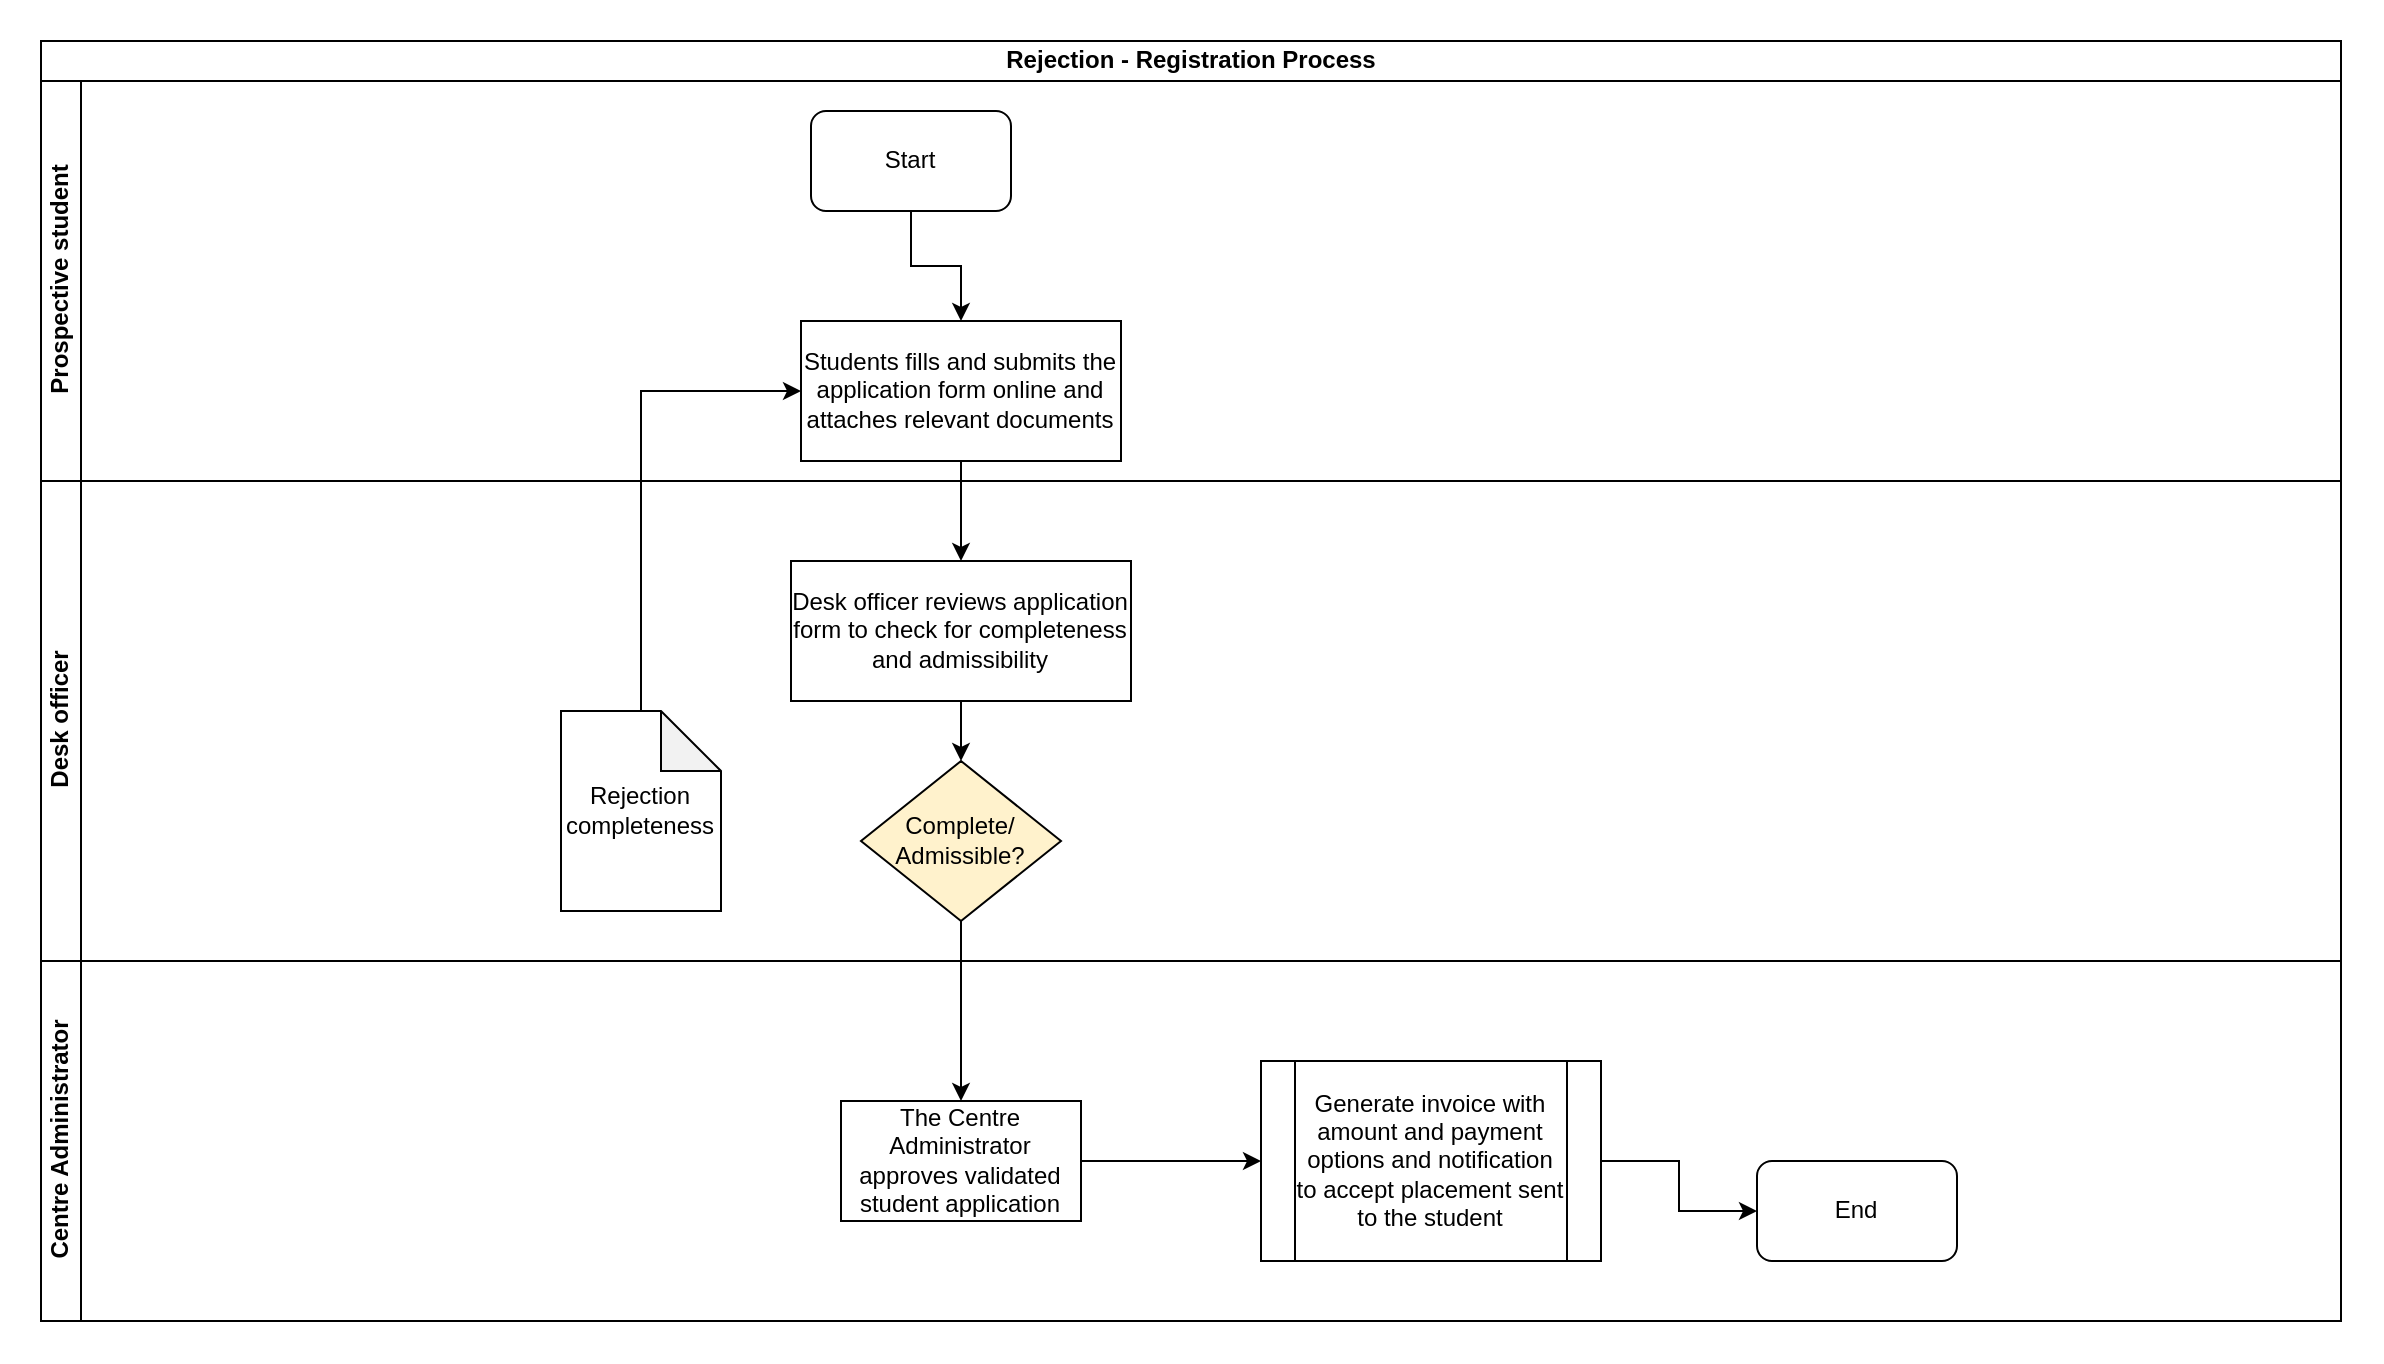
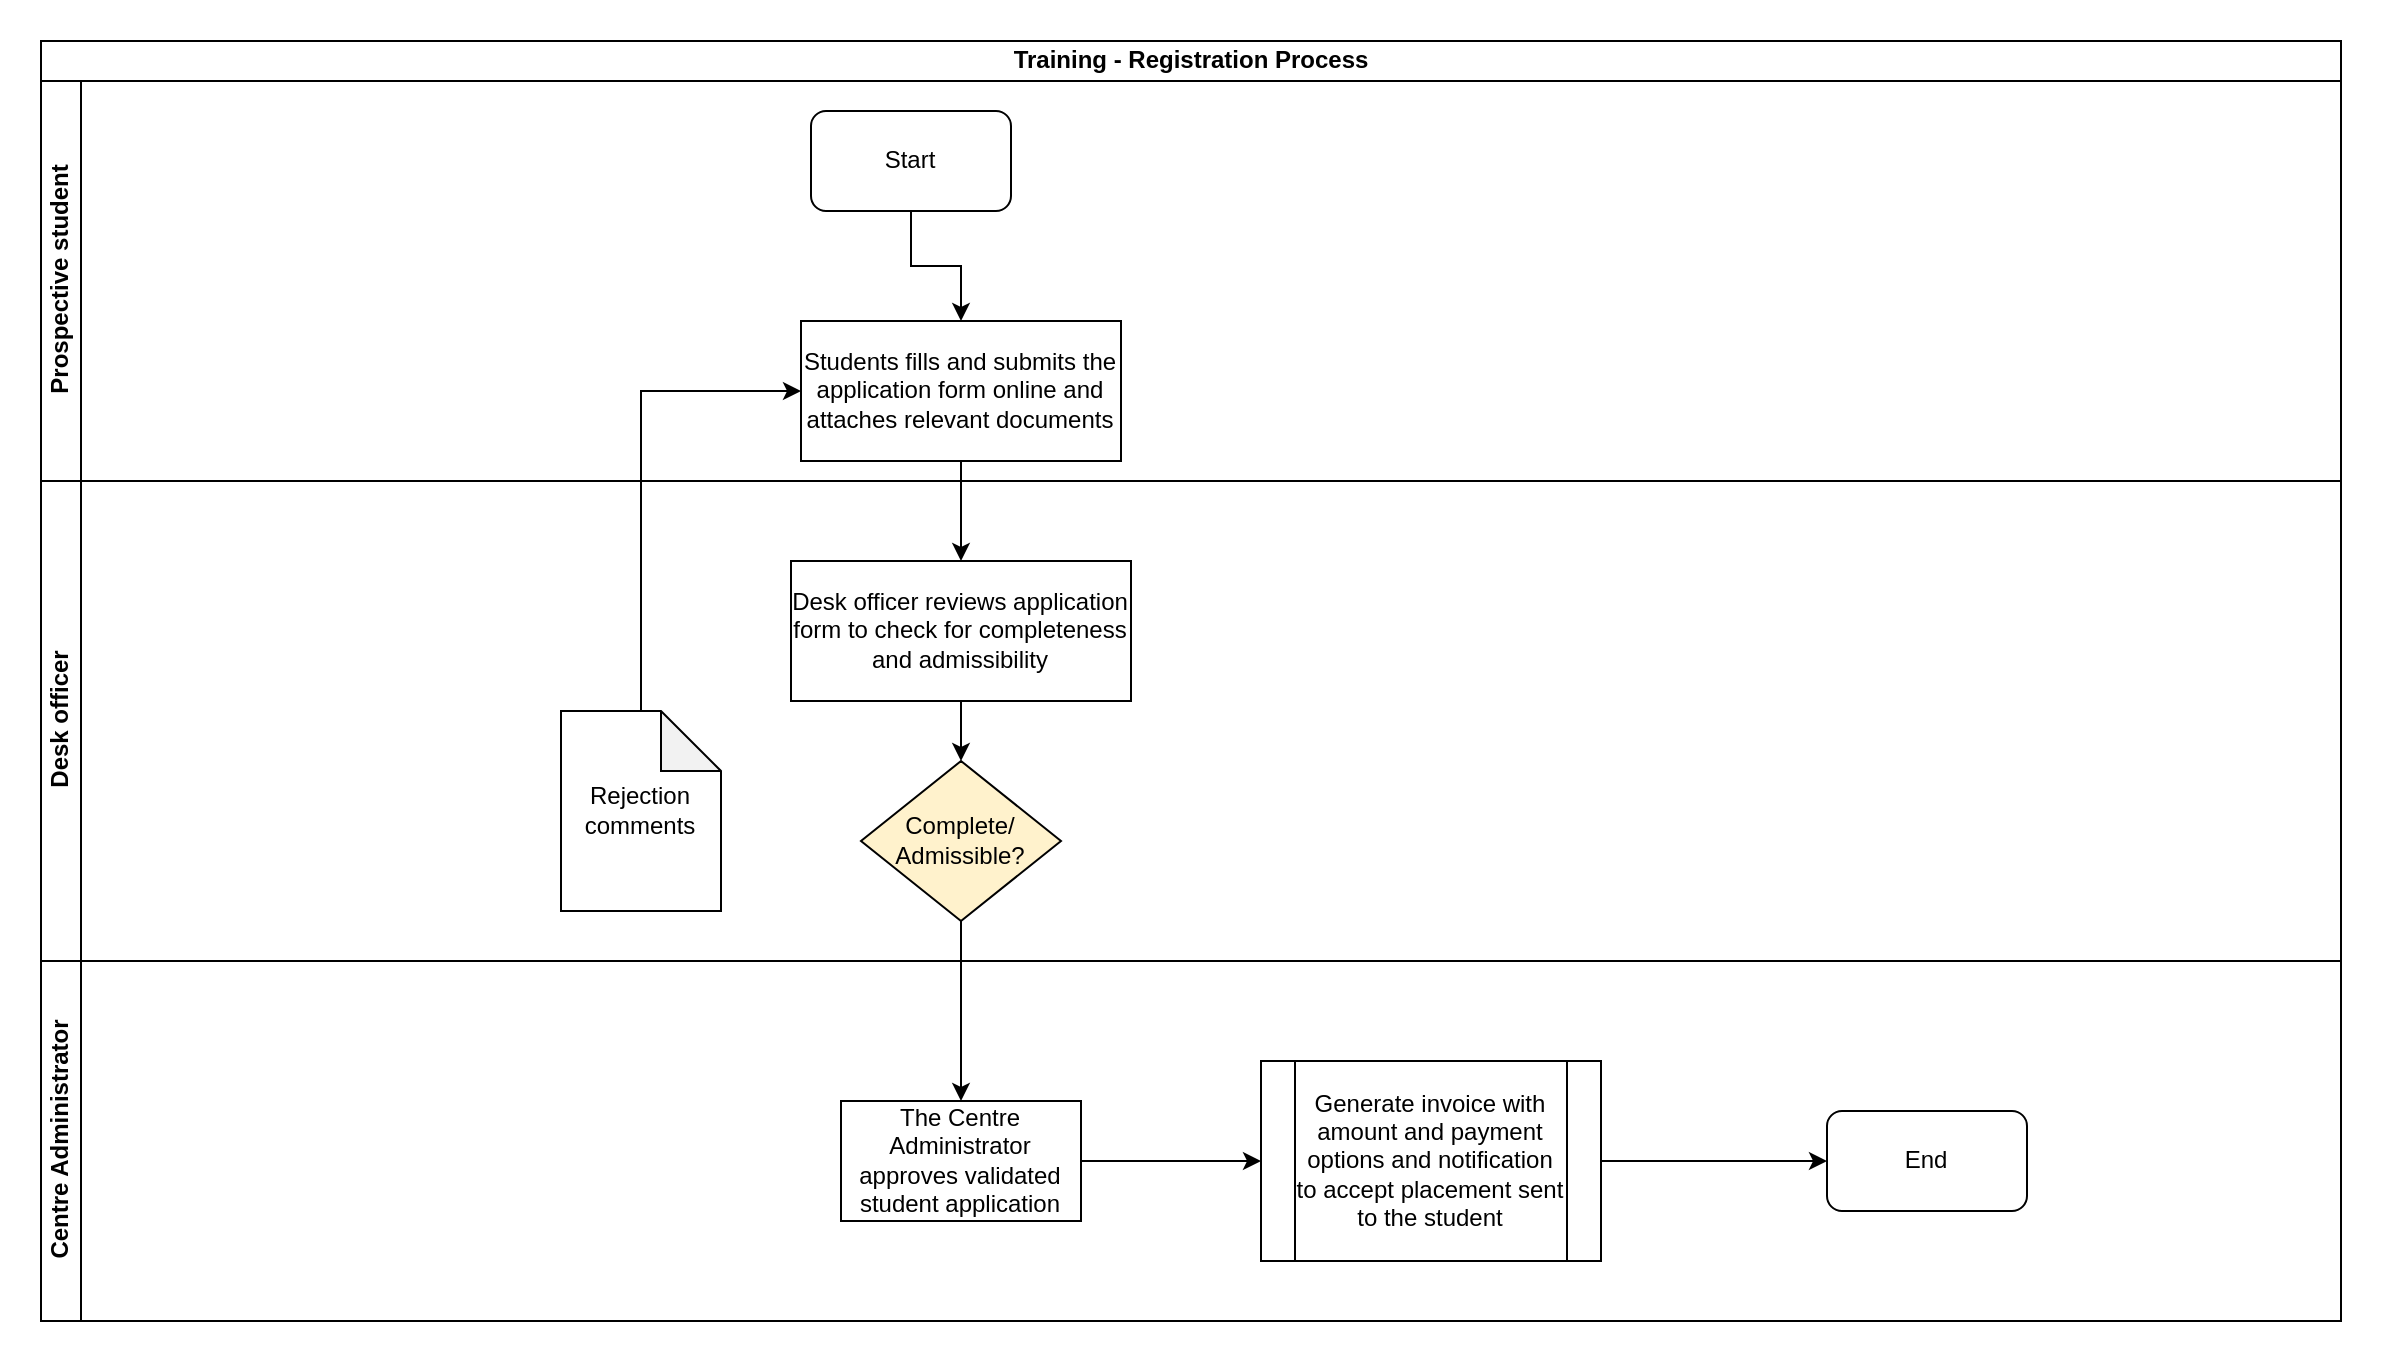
node "Rejection - Registration Process": label "Rejection - Registration Process" -> "Training - Registration Process"
node "Rejection completeness": label "Rejection completeness" -> "Rejection comments"
node "End": moved (1857, 1211) -> (1927, 1161)
